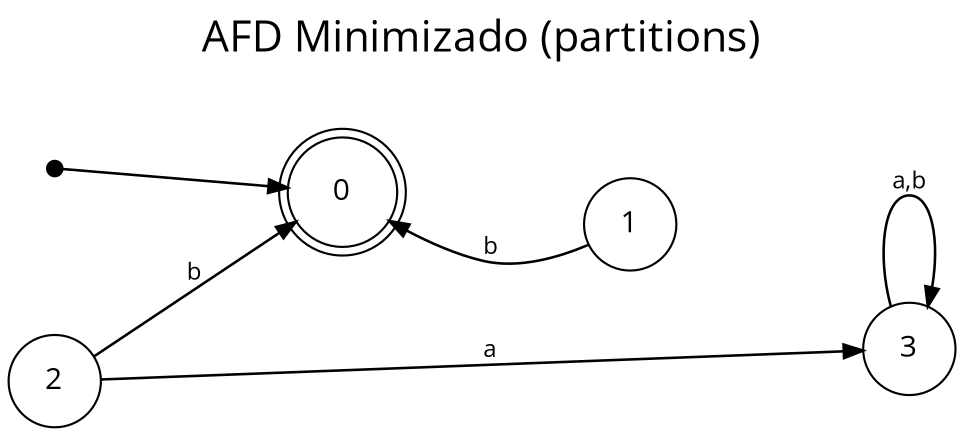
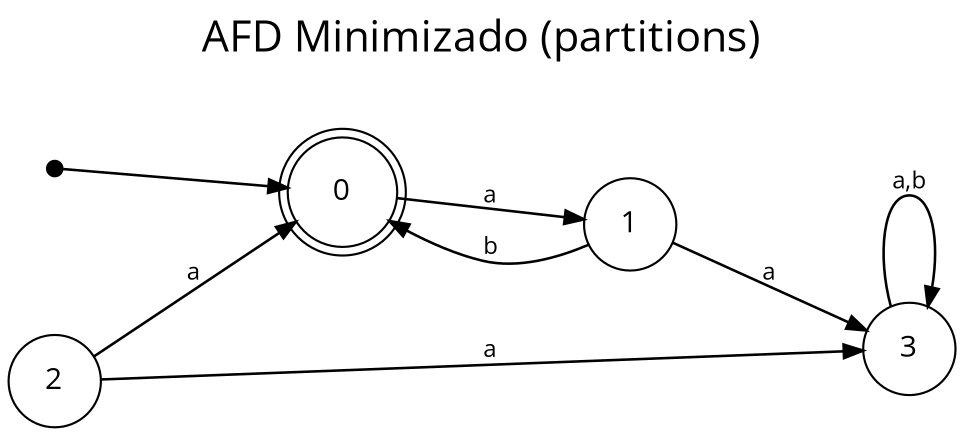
edge "0" -> "1": added, label "a"
edge "2" -> "0": label "b" -> "a"
edge "1" -> "3": added, label "a"
